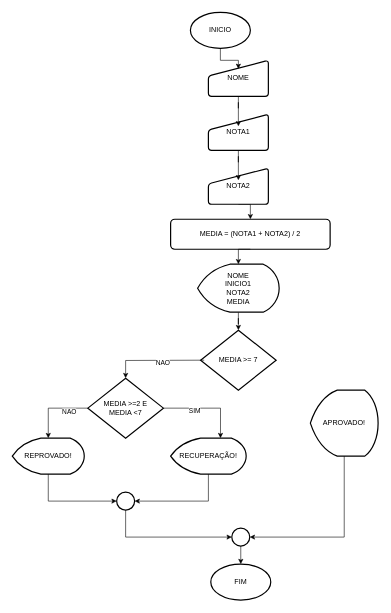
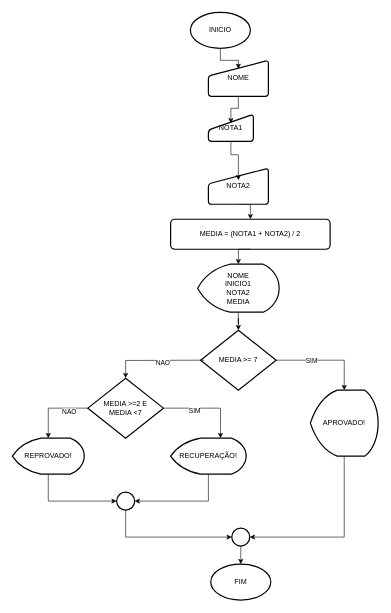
node "NOTA1": size 60x36 -> 45x27
edge "MEDIA >= 7" -> "APROVADO!": added, label "SIM"
